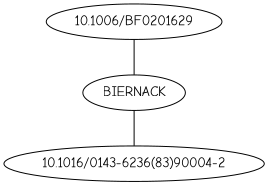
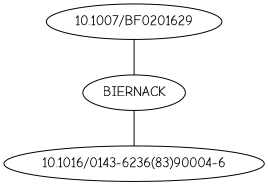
node "10.1006/BF0201629": label "10.1006/BF0201629" -> "10.1007/BF0201629"
node "10.1016/0143-6236(83)90004-2": label "10.1016/0143-6236(83)90004-2" -> "10.1016/0143-6236(83)90004-6"
